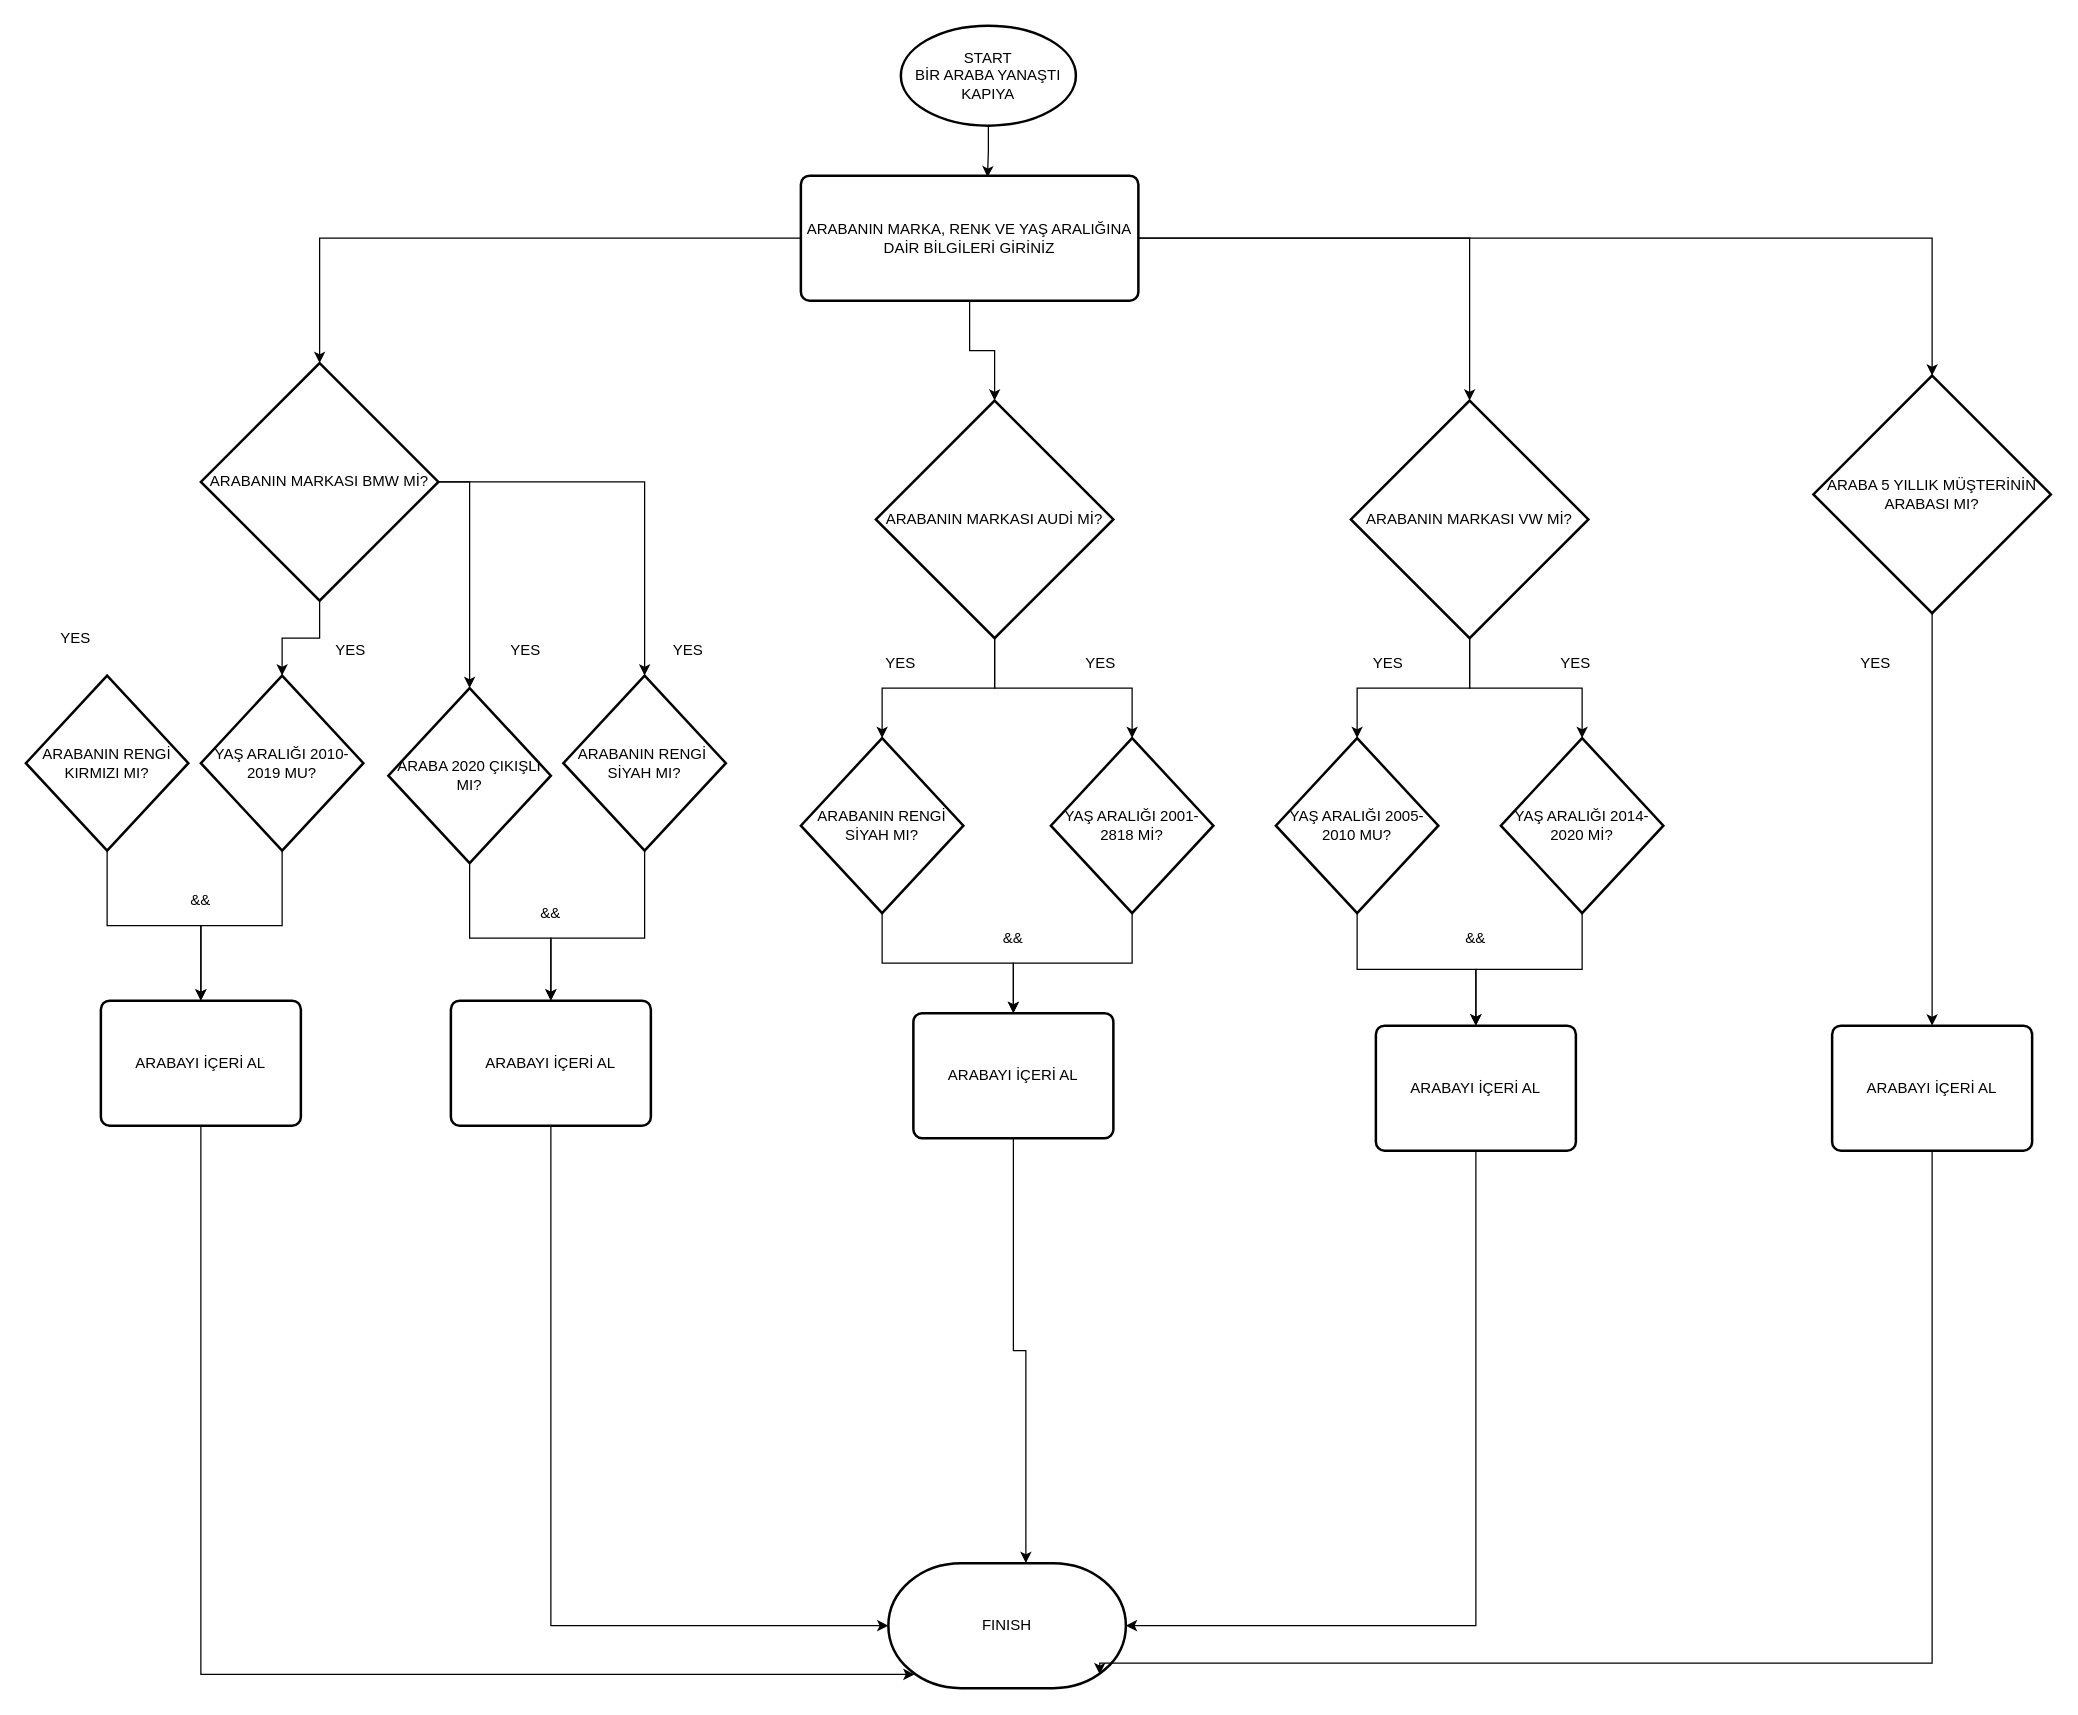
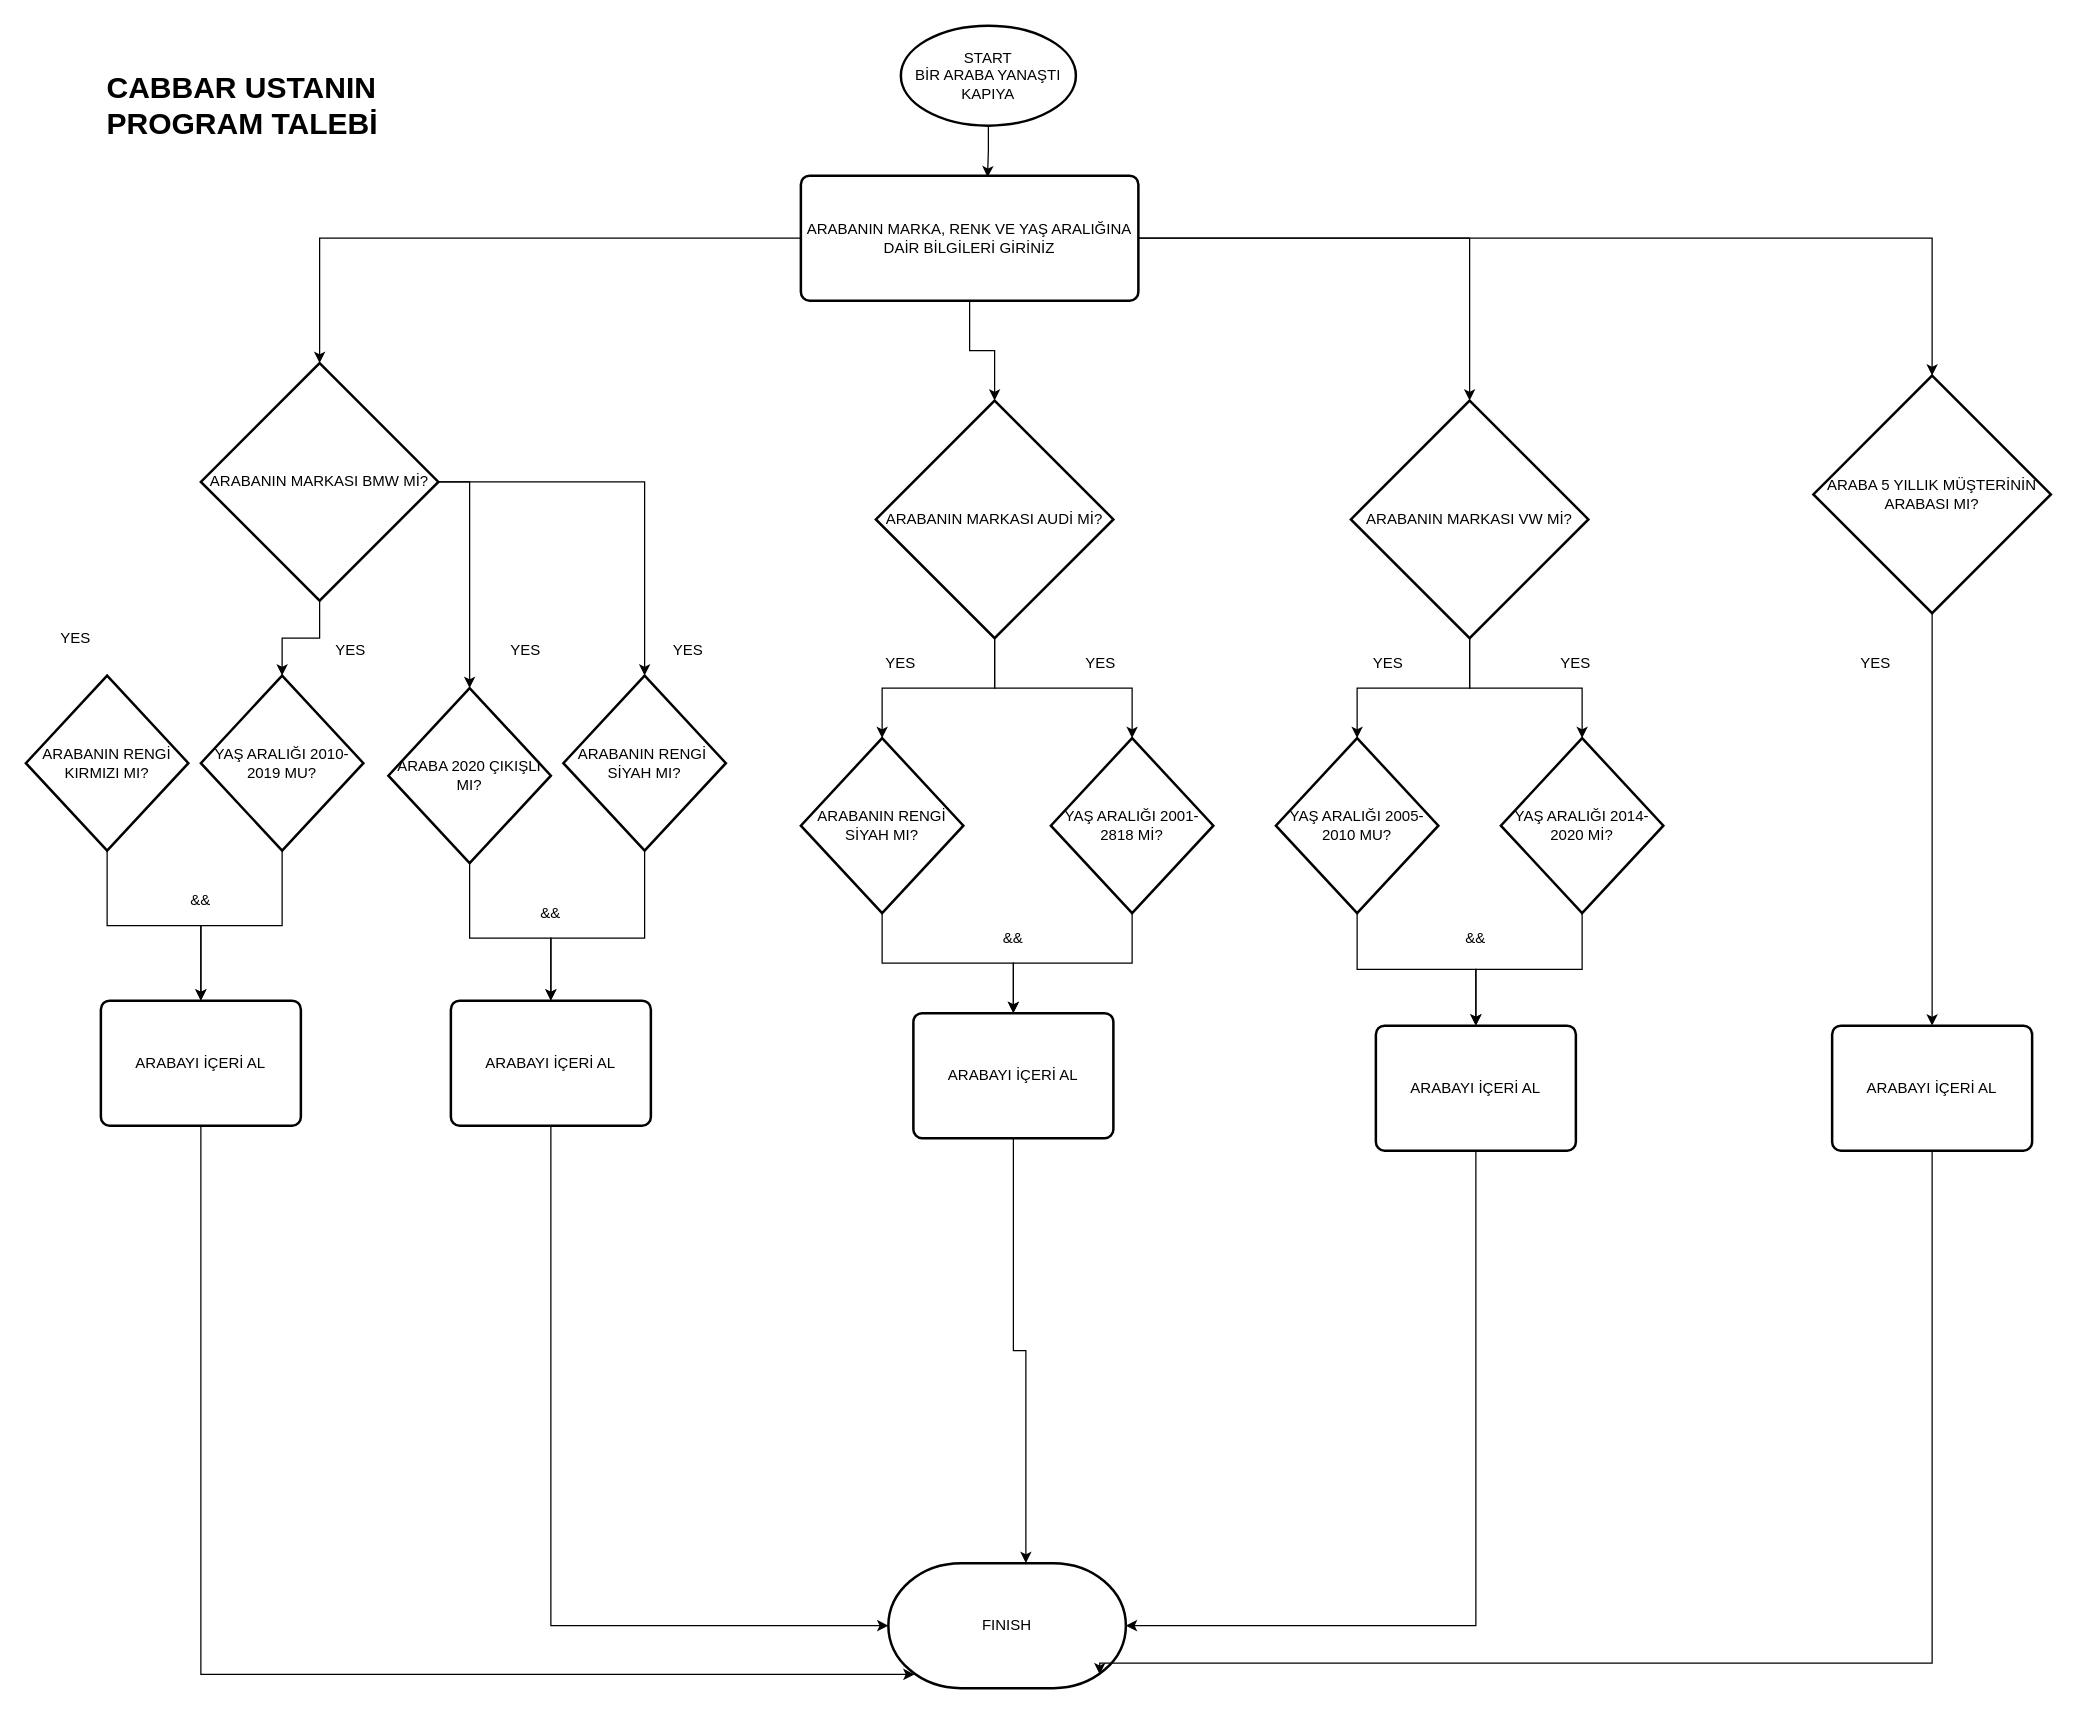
node "CABBAR USTANIN PROGRAM TALEBİ": added
